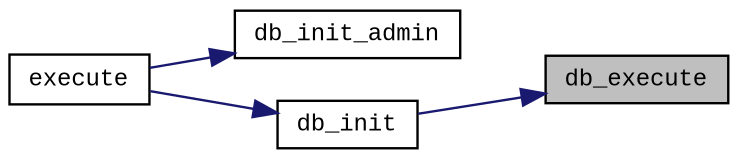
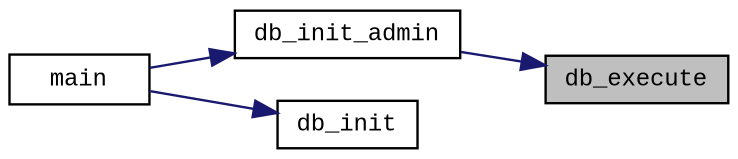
node "execute": label "execute" -> "main"
edge "db_init" -> "db_execute": now "db_init_admin" -> "db_execute"
